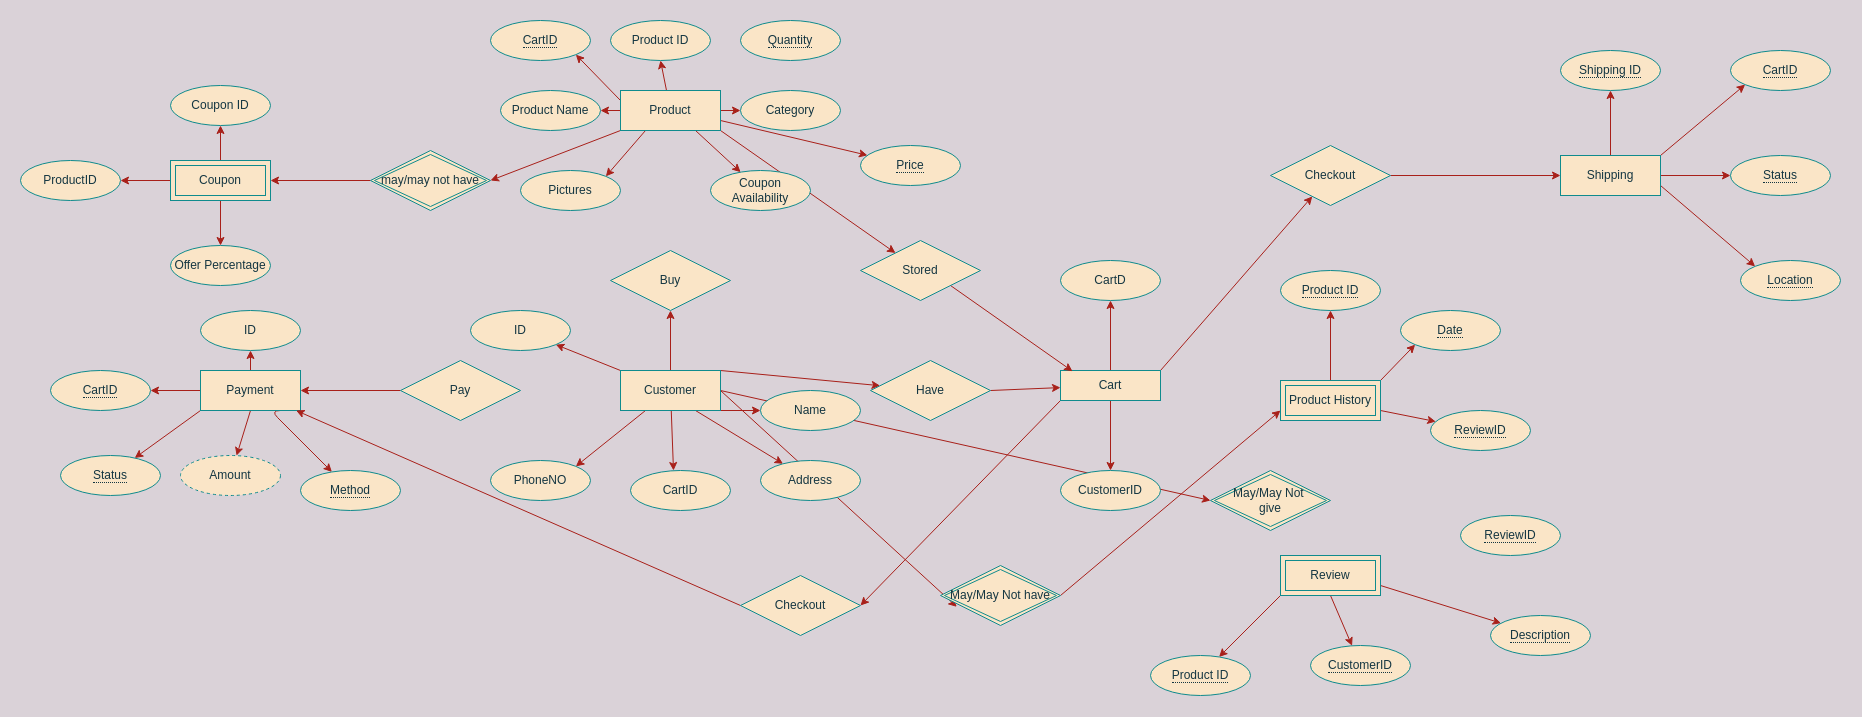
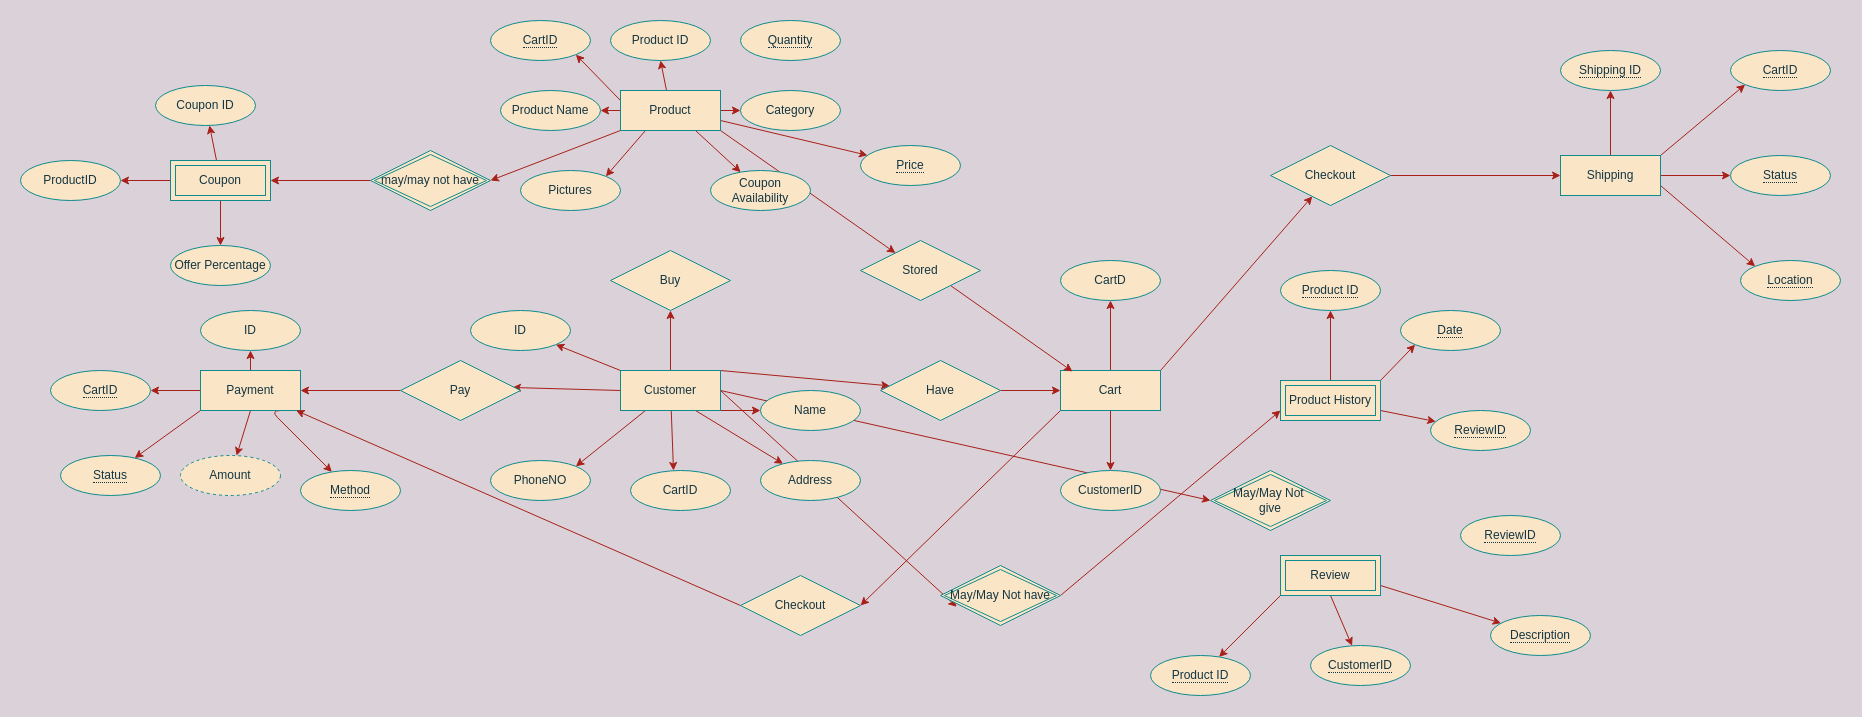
node "Coupon ID": moved (221, 106) -> (206, 106)
node "Cart": size 100x30 -> 100x40
edge "Customer" -> "Pay": added
node "Have": moved (931, 391) -> (941, 391)
